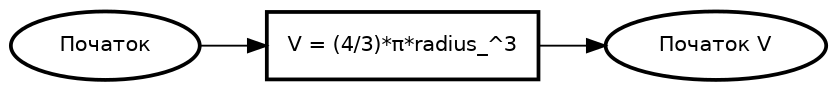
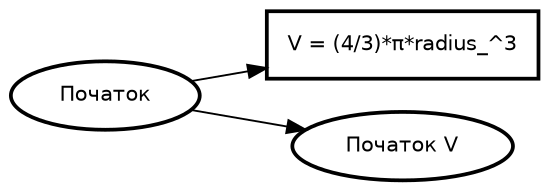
edge "V = (4/3)*π*radius_^3" -> "Початок V": now "Початок" -> "Початок V"
